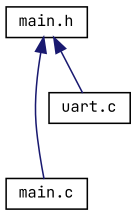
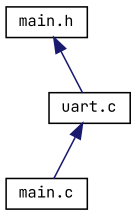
edge "main.c" -> "main.h": now "main.c" -> "uart.c"
